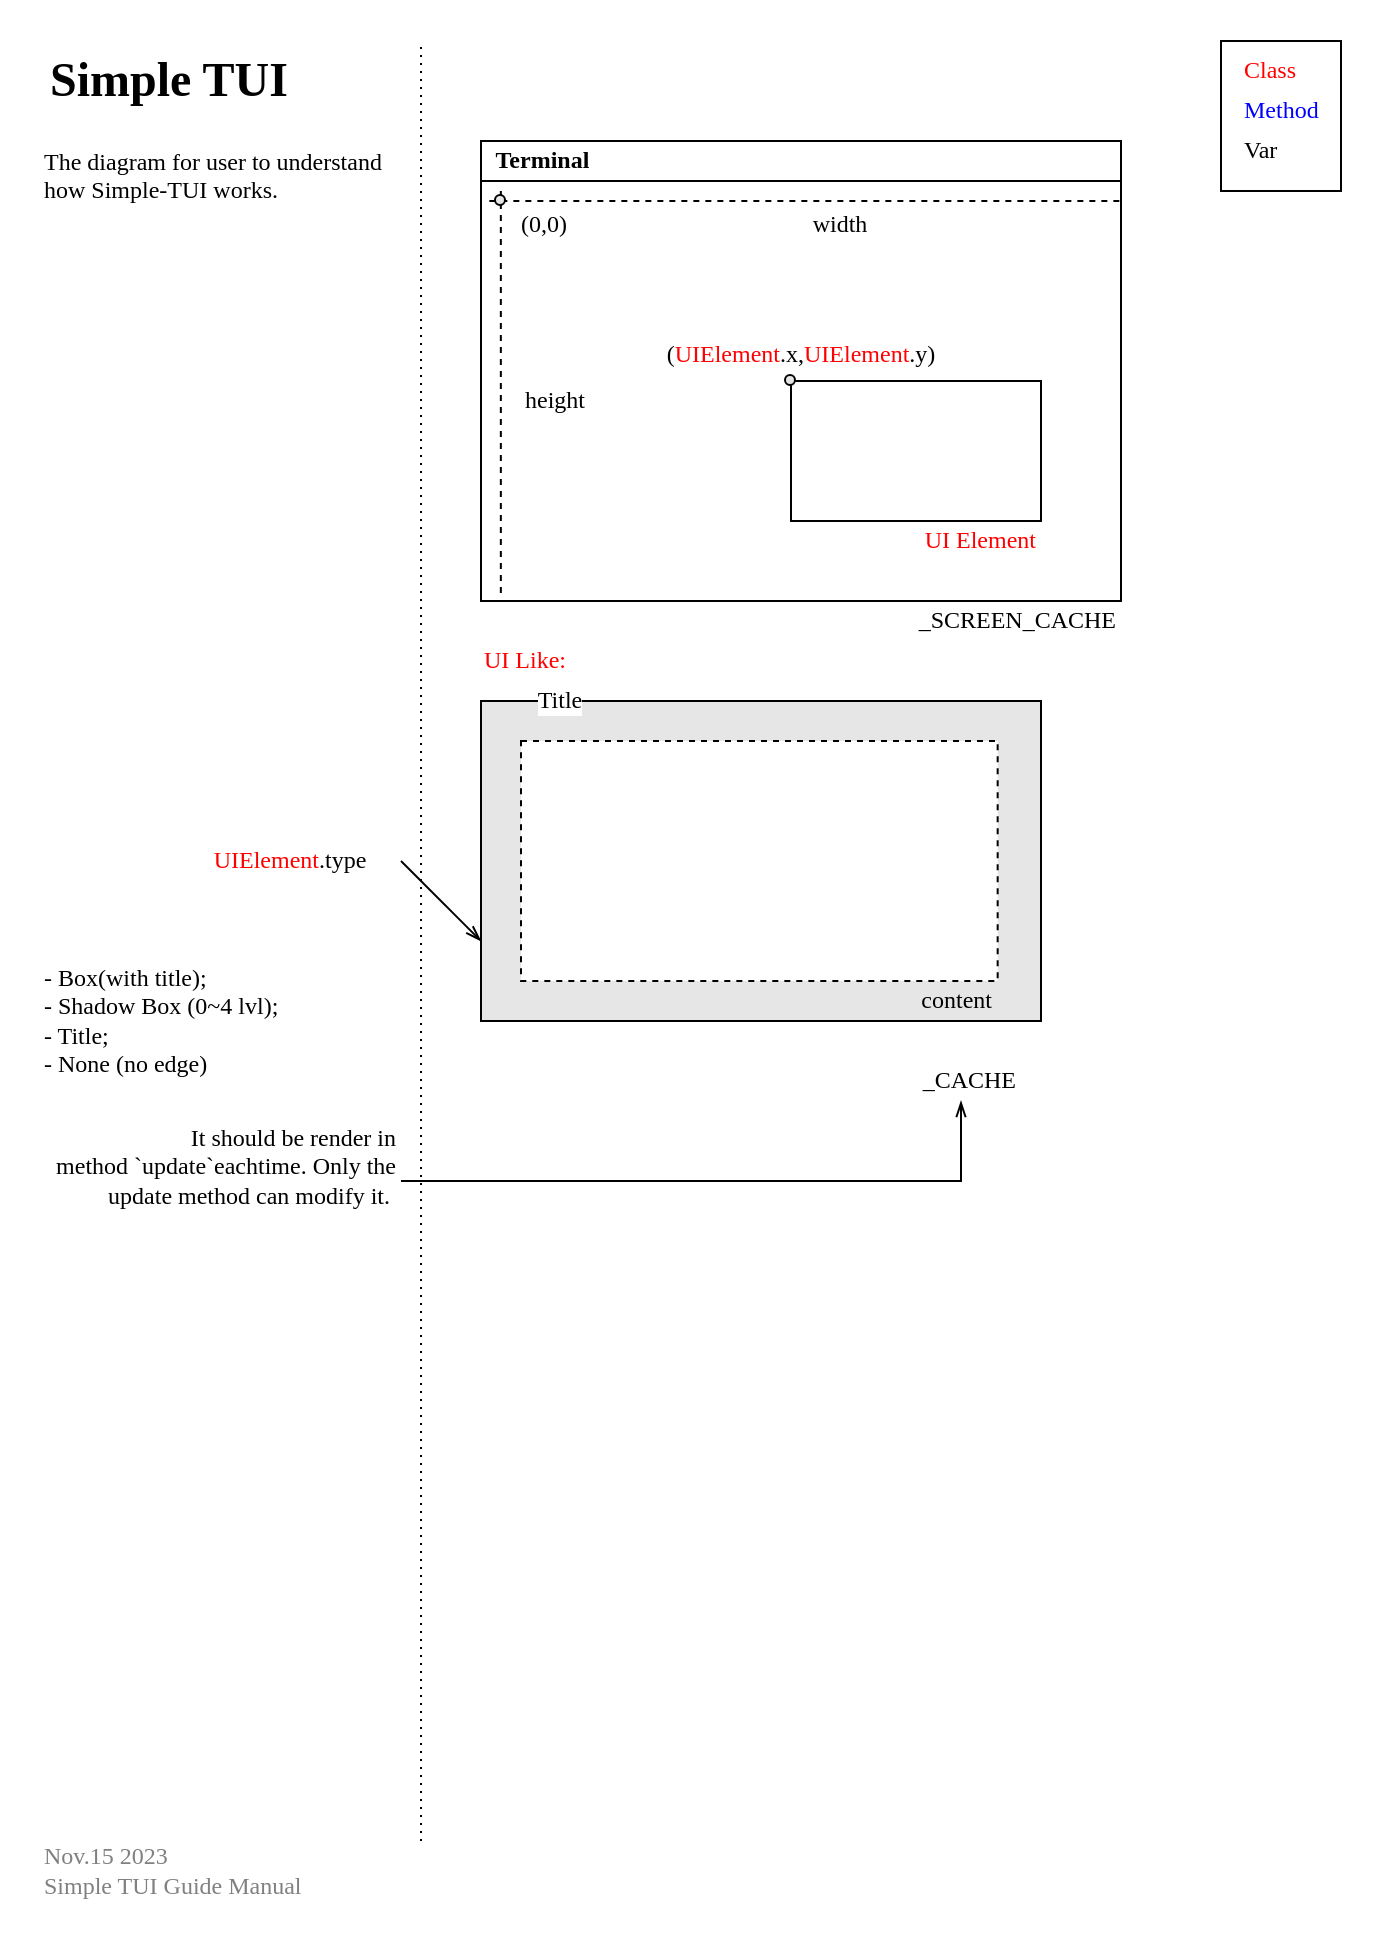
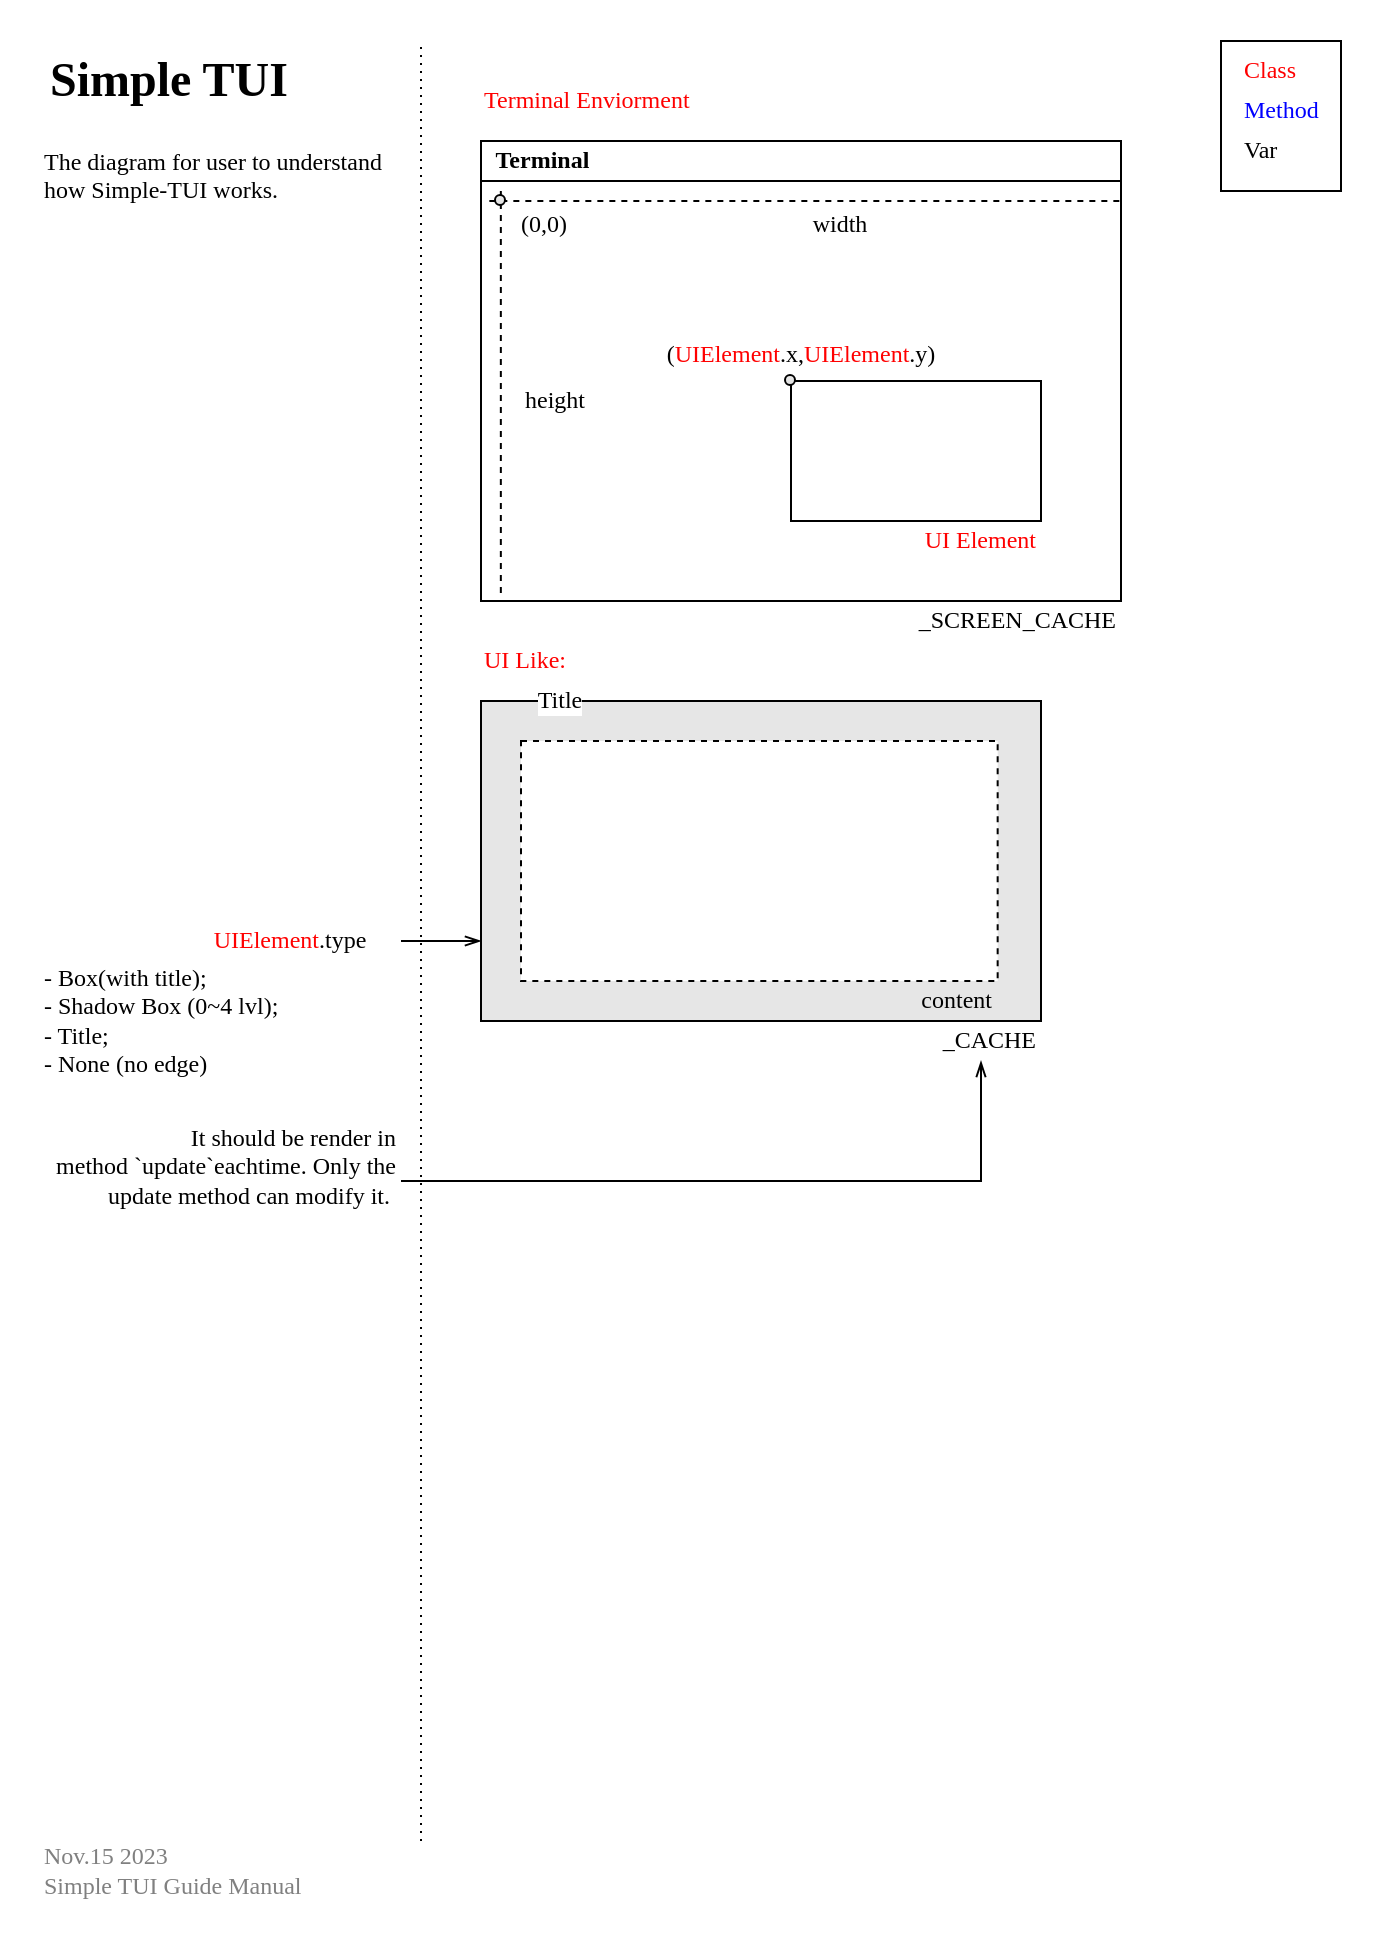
node "Terminal Enviorment": added
node "UIElement.type": moved (291, 861) -> (291, 941)
node "_CACHE": moved (961, 1081) -> (981, 1041)
